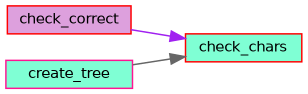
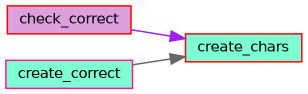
node "check_chars": label "check_chars" -> "create_chars"
node "create_tree": label "create_tree" -> "create_correct"
